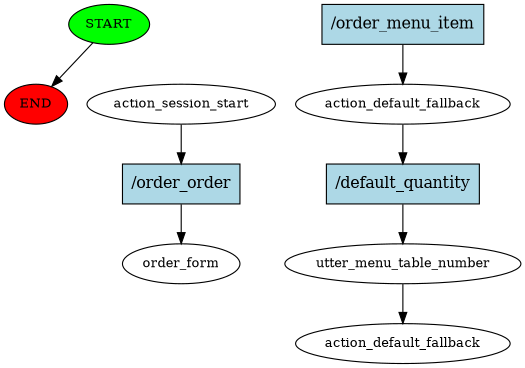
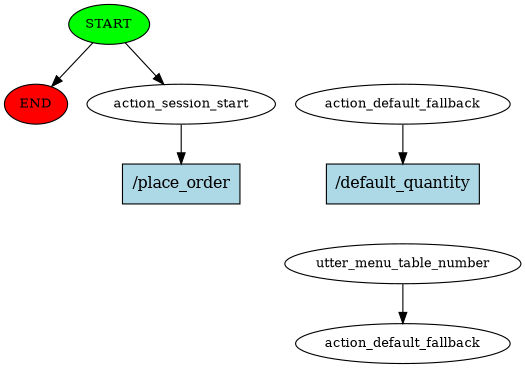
node "/order_menu_item": removed
edge "START" -> "action_session_start": added
node "/order_order": label "/order_order" -> "/place_order"
edge "/default_quantity" -> "utter_menu_table_number": removed
node "order_form": removed
